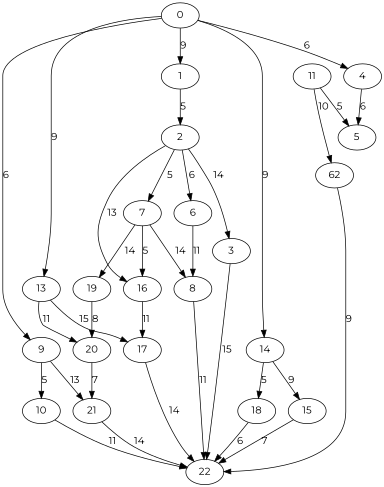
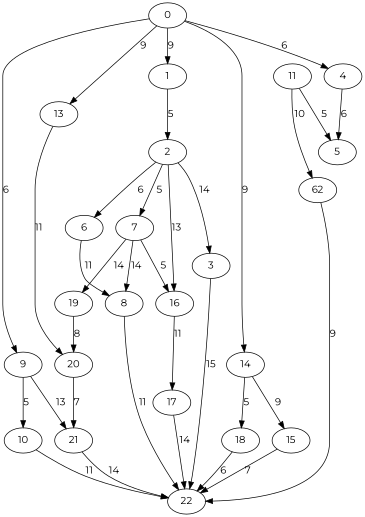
edge "13" -> "17": removed, label "15"
